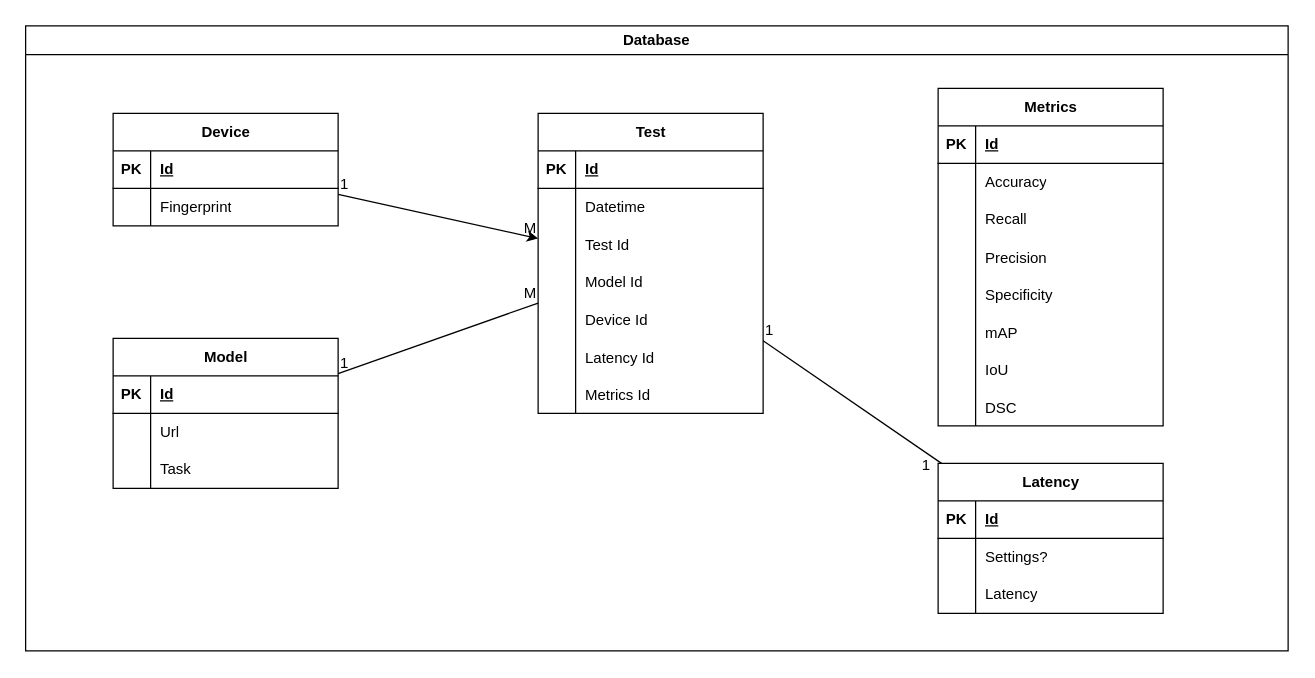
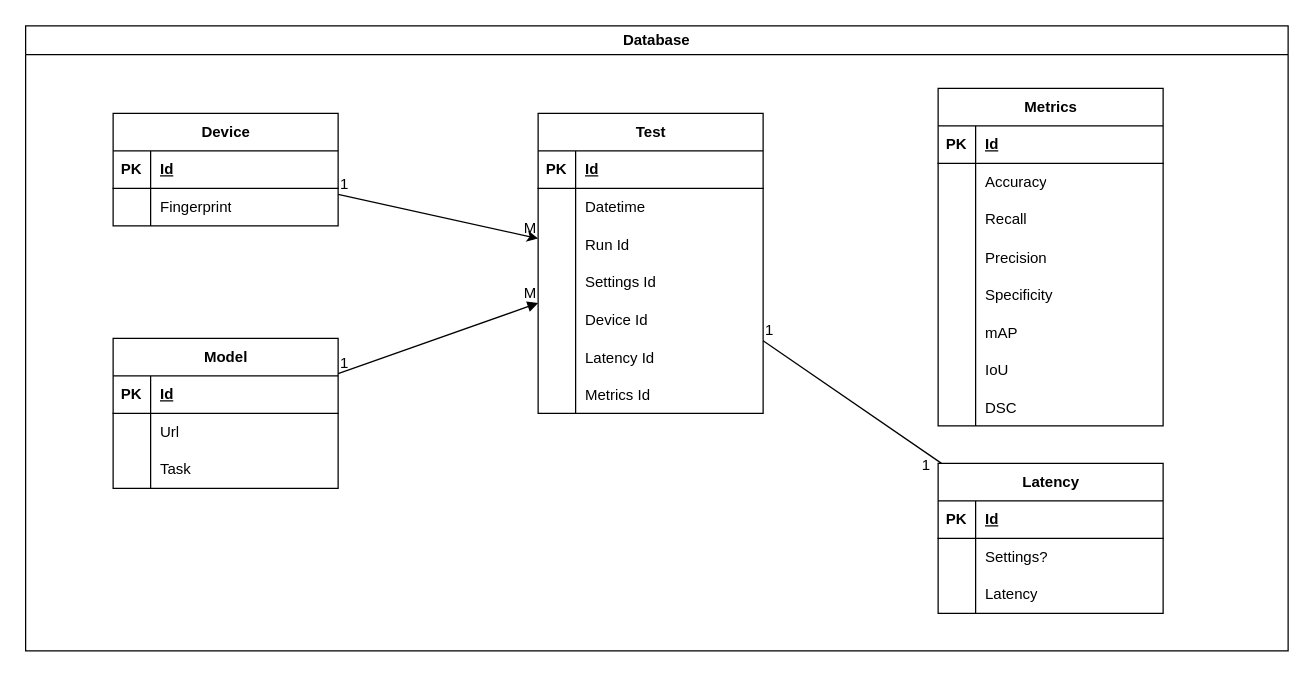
node "Test Id": label "Test Id" -> "Run Id"
node "Model Id": label "Model Id" -> "Settings Id"
edge "Test" -- "Model": arrowhead none -> block
